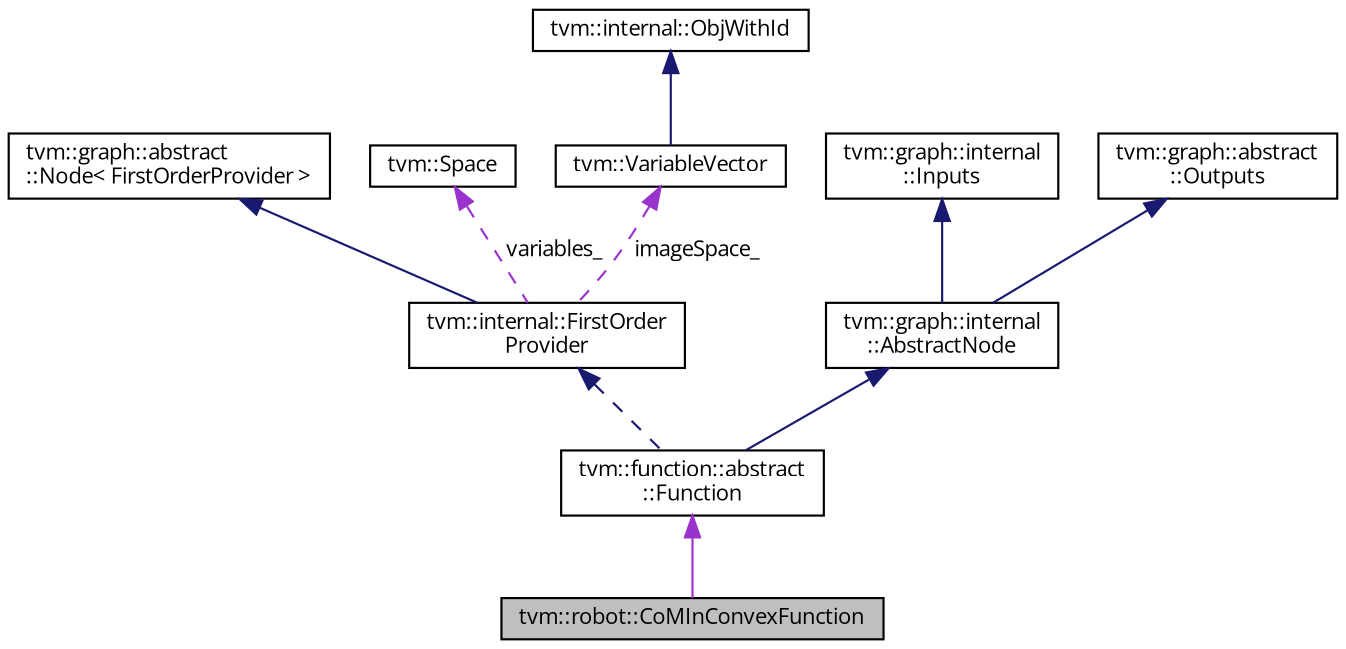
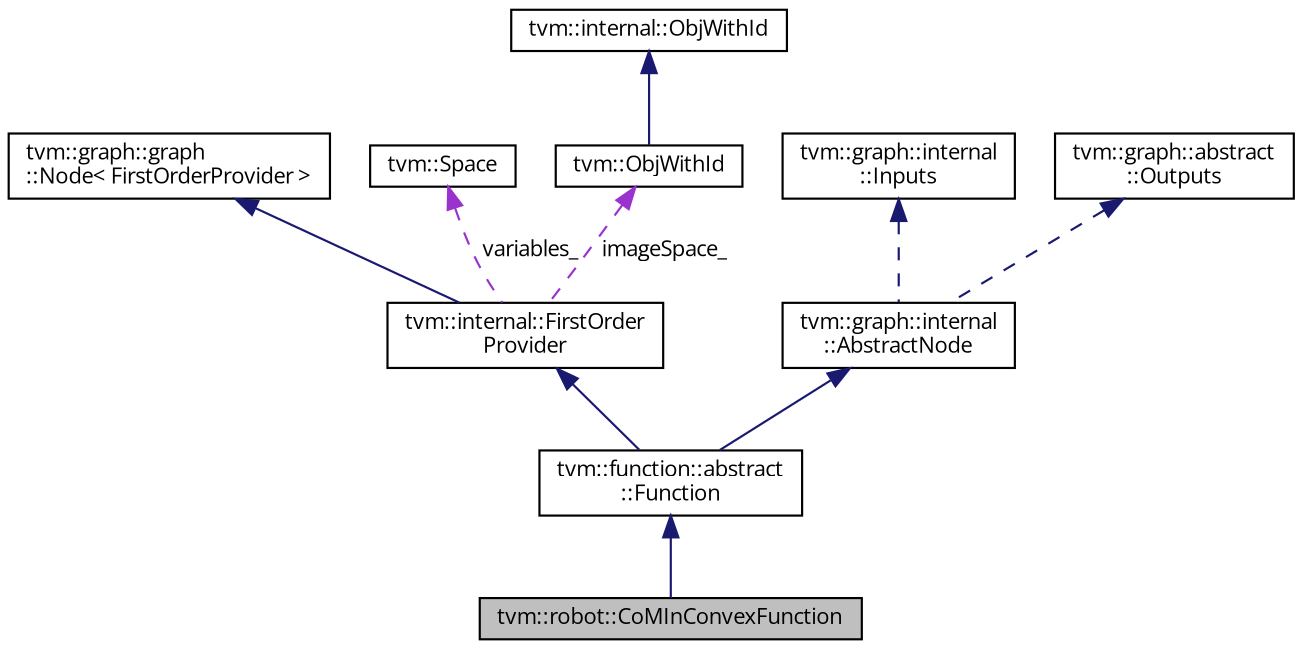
node "tvm::graph::abstract ::Node< FirstOrderProvider >": label "tvm::graph::abstract ::Node< FirstOrderProvider >" -> "tvm::graph::graph ::Node< FirstOrderProvider >"
node "tvm::VariableVector": label "tvm::VariableVector" -> "tvm::ObjWithId"
edge "tvm::graph::internal ::AbstractNode" -> "tvm::graph::abstract ::Outputs": style solid -> dashed
edge "tvm::graph::internal ::AbstractNode" -> "tvm::graph::internal ::Inputs": style solid -> dashed
edge "tvm::function::abstract ::Function" -> "tvm::internal::FirstOrder Provider": style dashed -> solid
edge "tvm::robot::CoMInConvexFunction" -> "tvm::function::abstract ::Function": color darkorchid3 -> midnightblue
